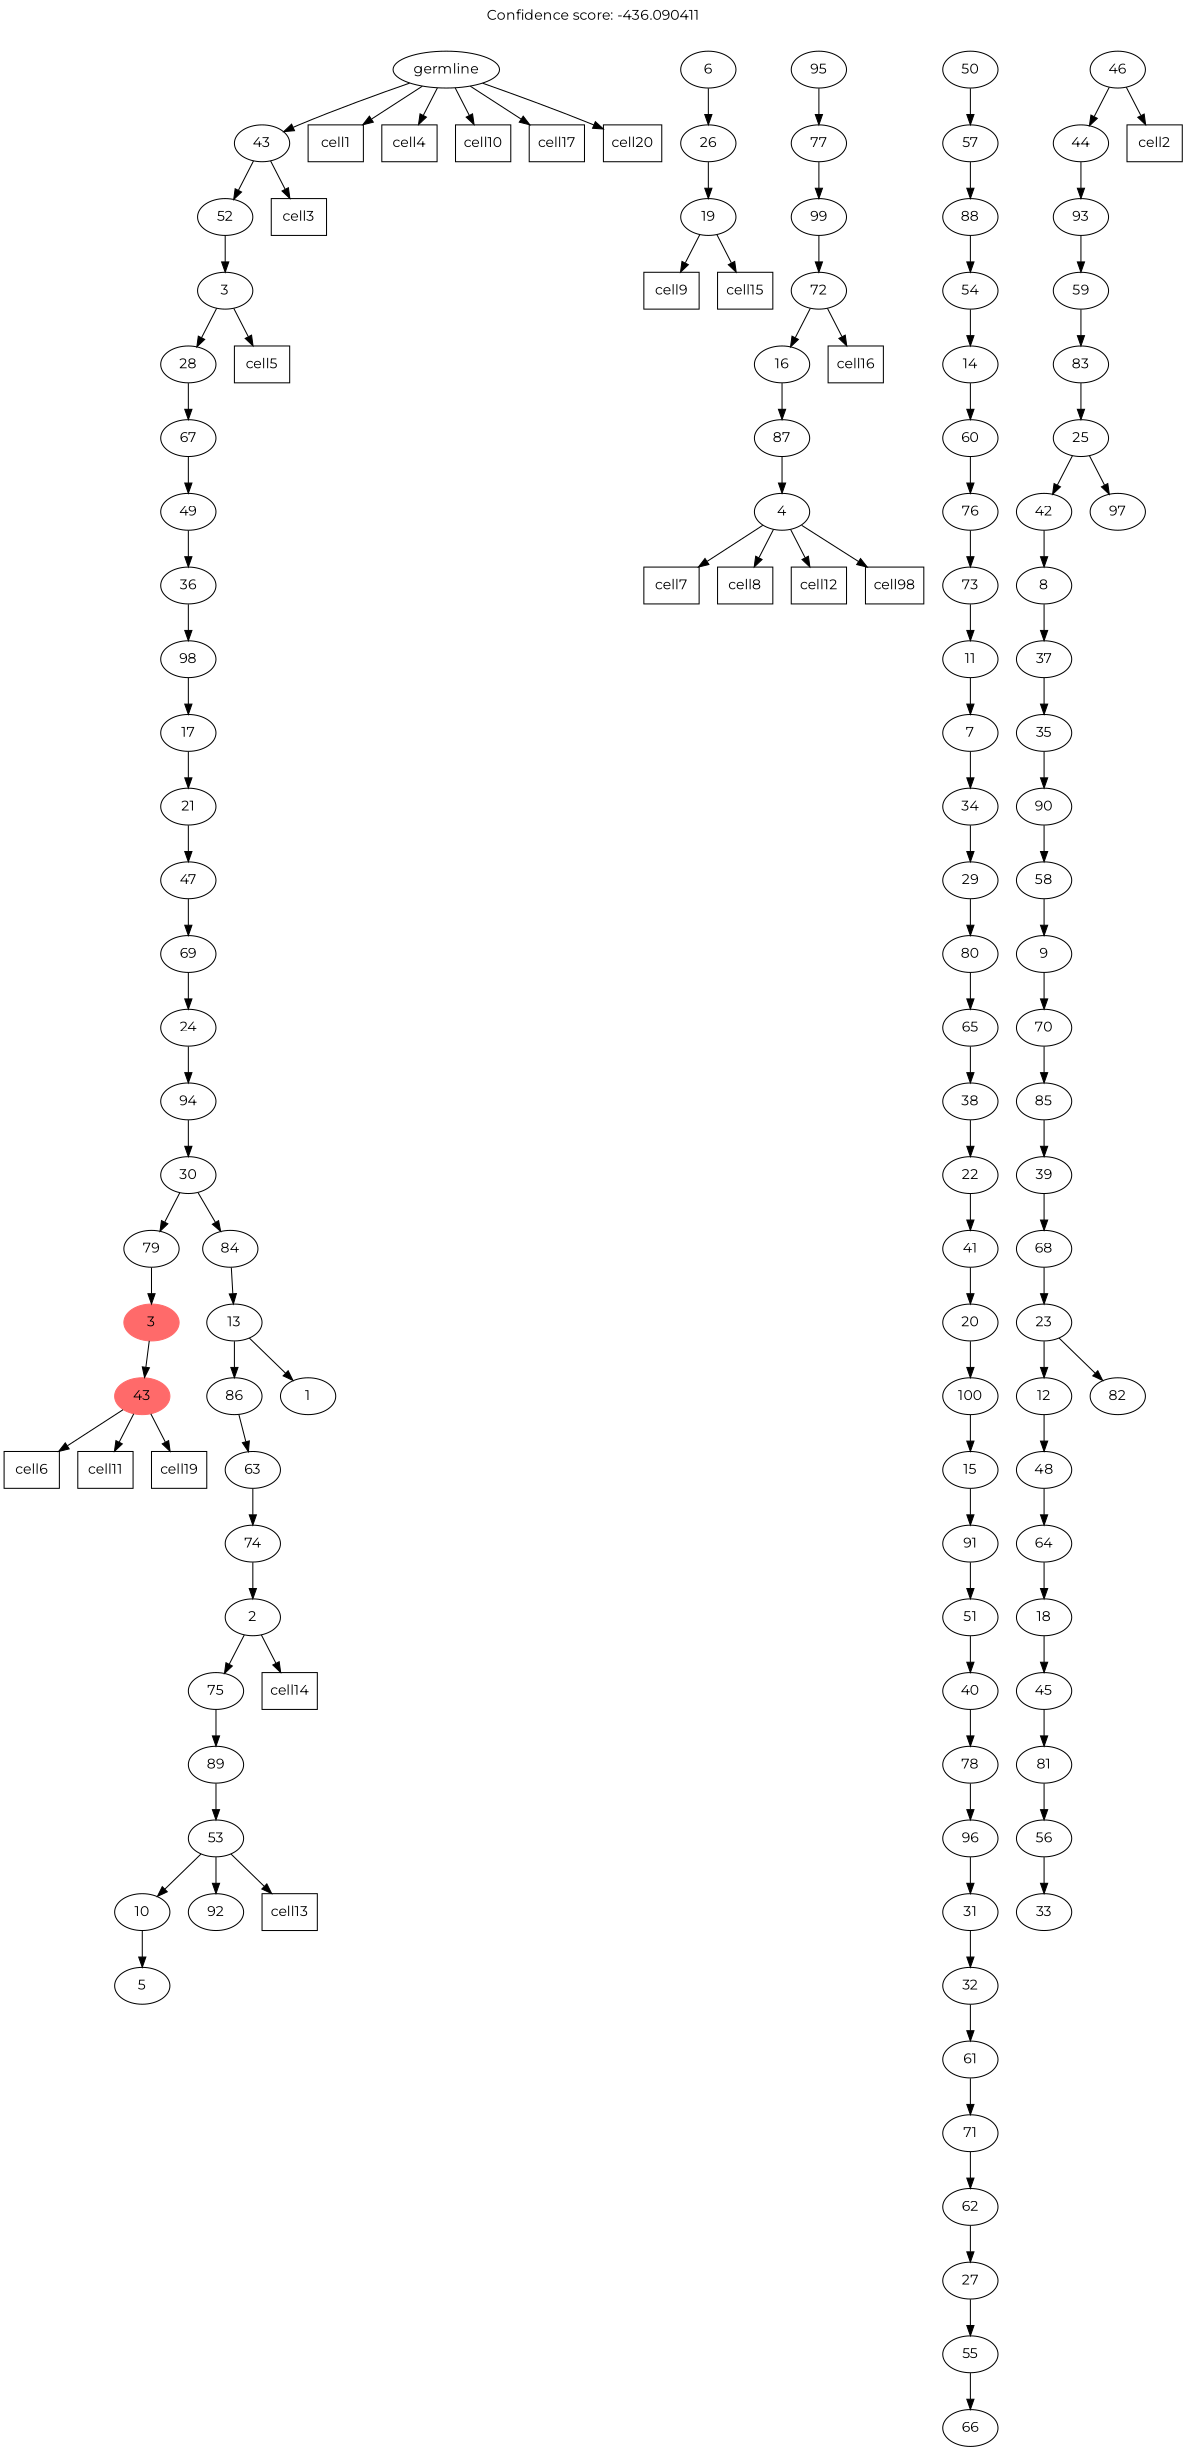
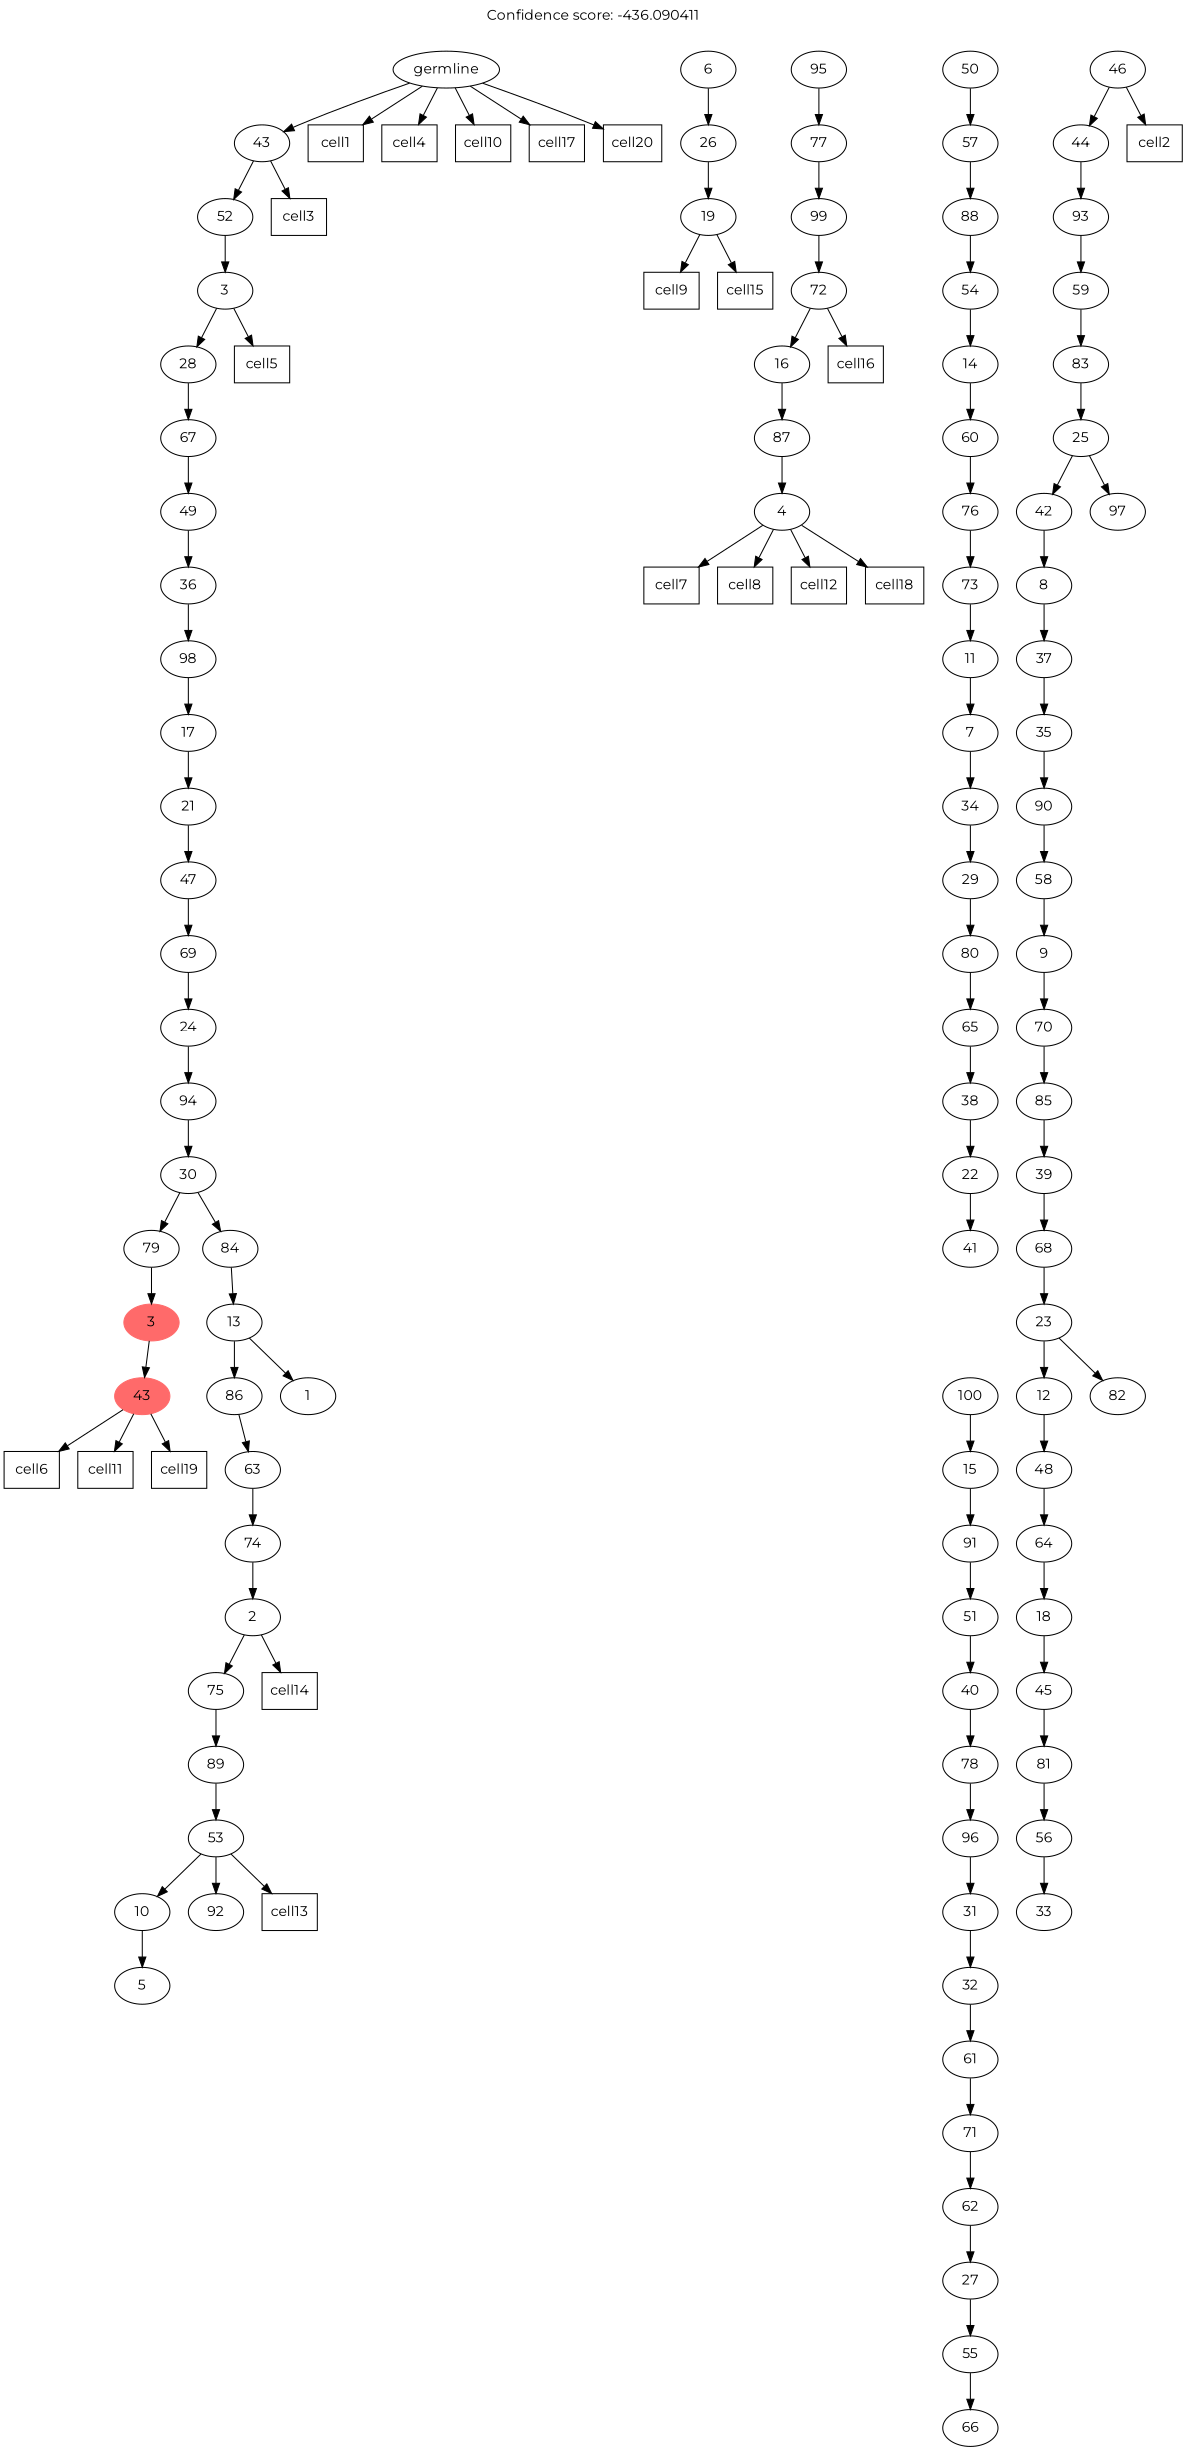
node "cell98": label "cell98" -> "cell18"
node "20": removed
